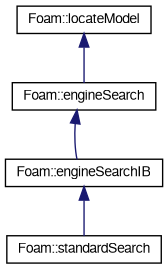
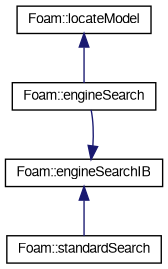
edge "Foam::engineSearchIB" -> "Foam::engineSearch": reversed
